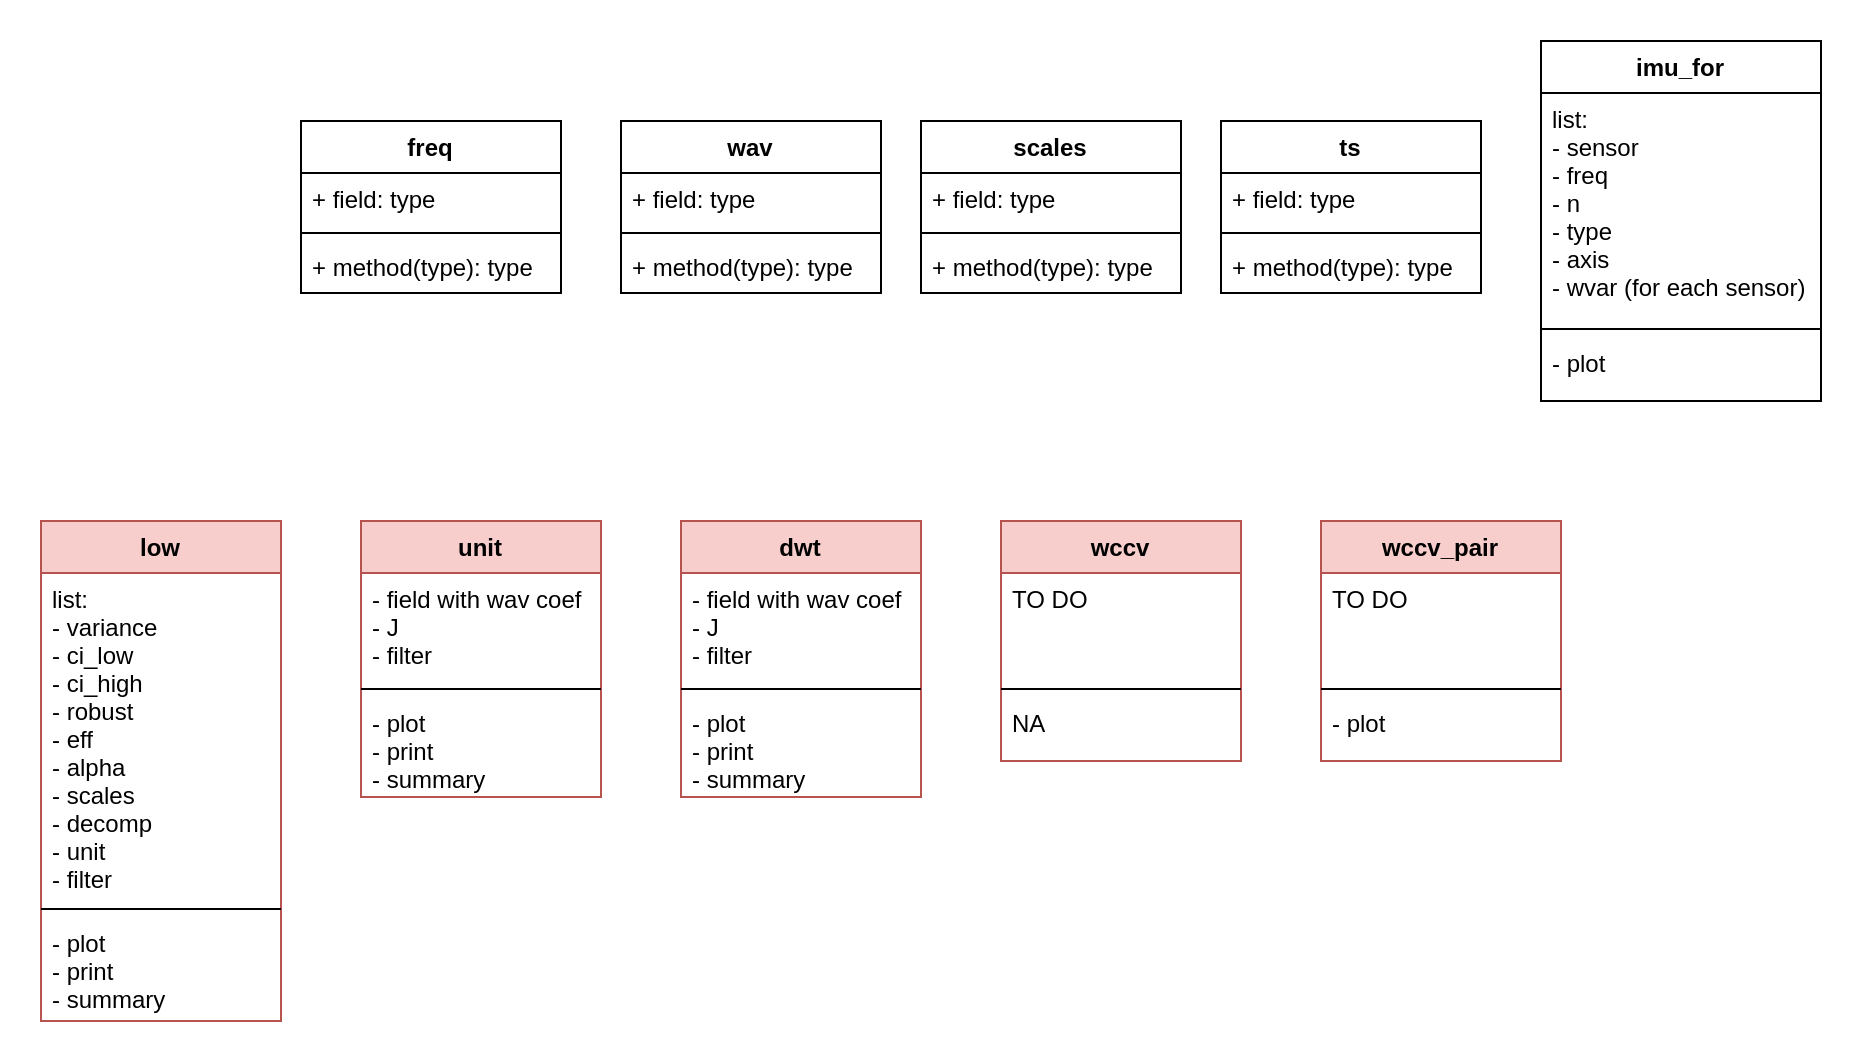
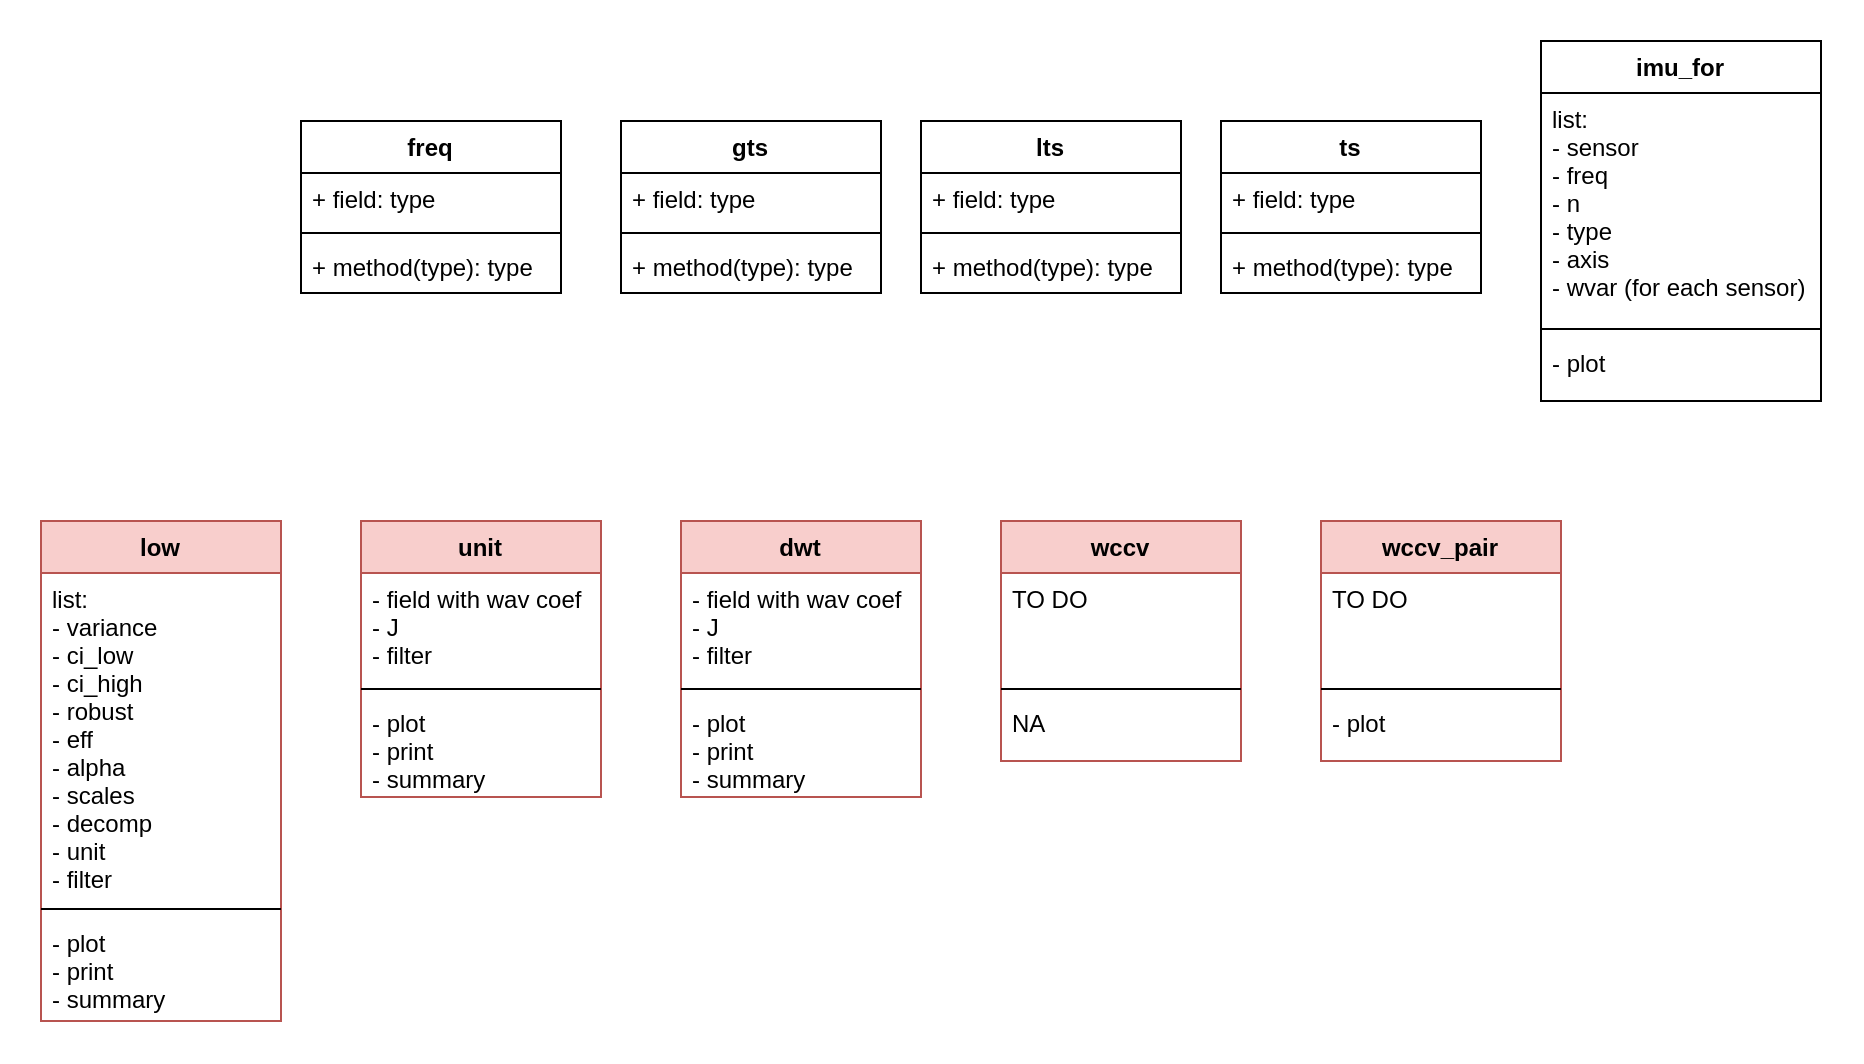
node "wav": label "wav" -> "gts"
node "scales": label "scales" -> "lts"
